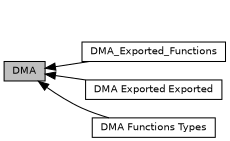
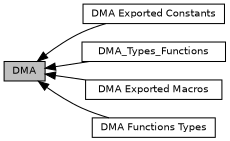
node "DMA Exported Constants": added
node "DMA_Exported_Functions": label "DMA_Exported_Functions" -> "DMA_Types_Functions"
node "DMA Exported Exported": label "DMA Exported Exported" -> "DMA Exported Macros"
